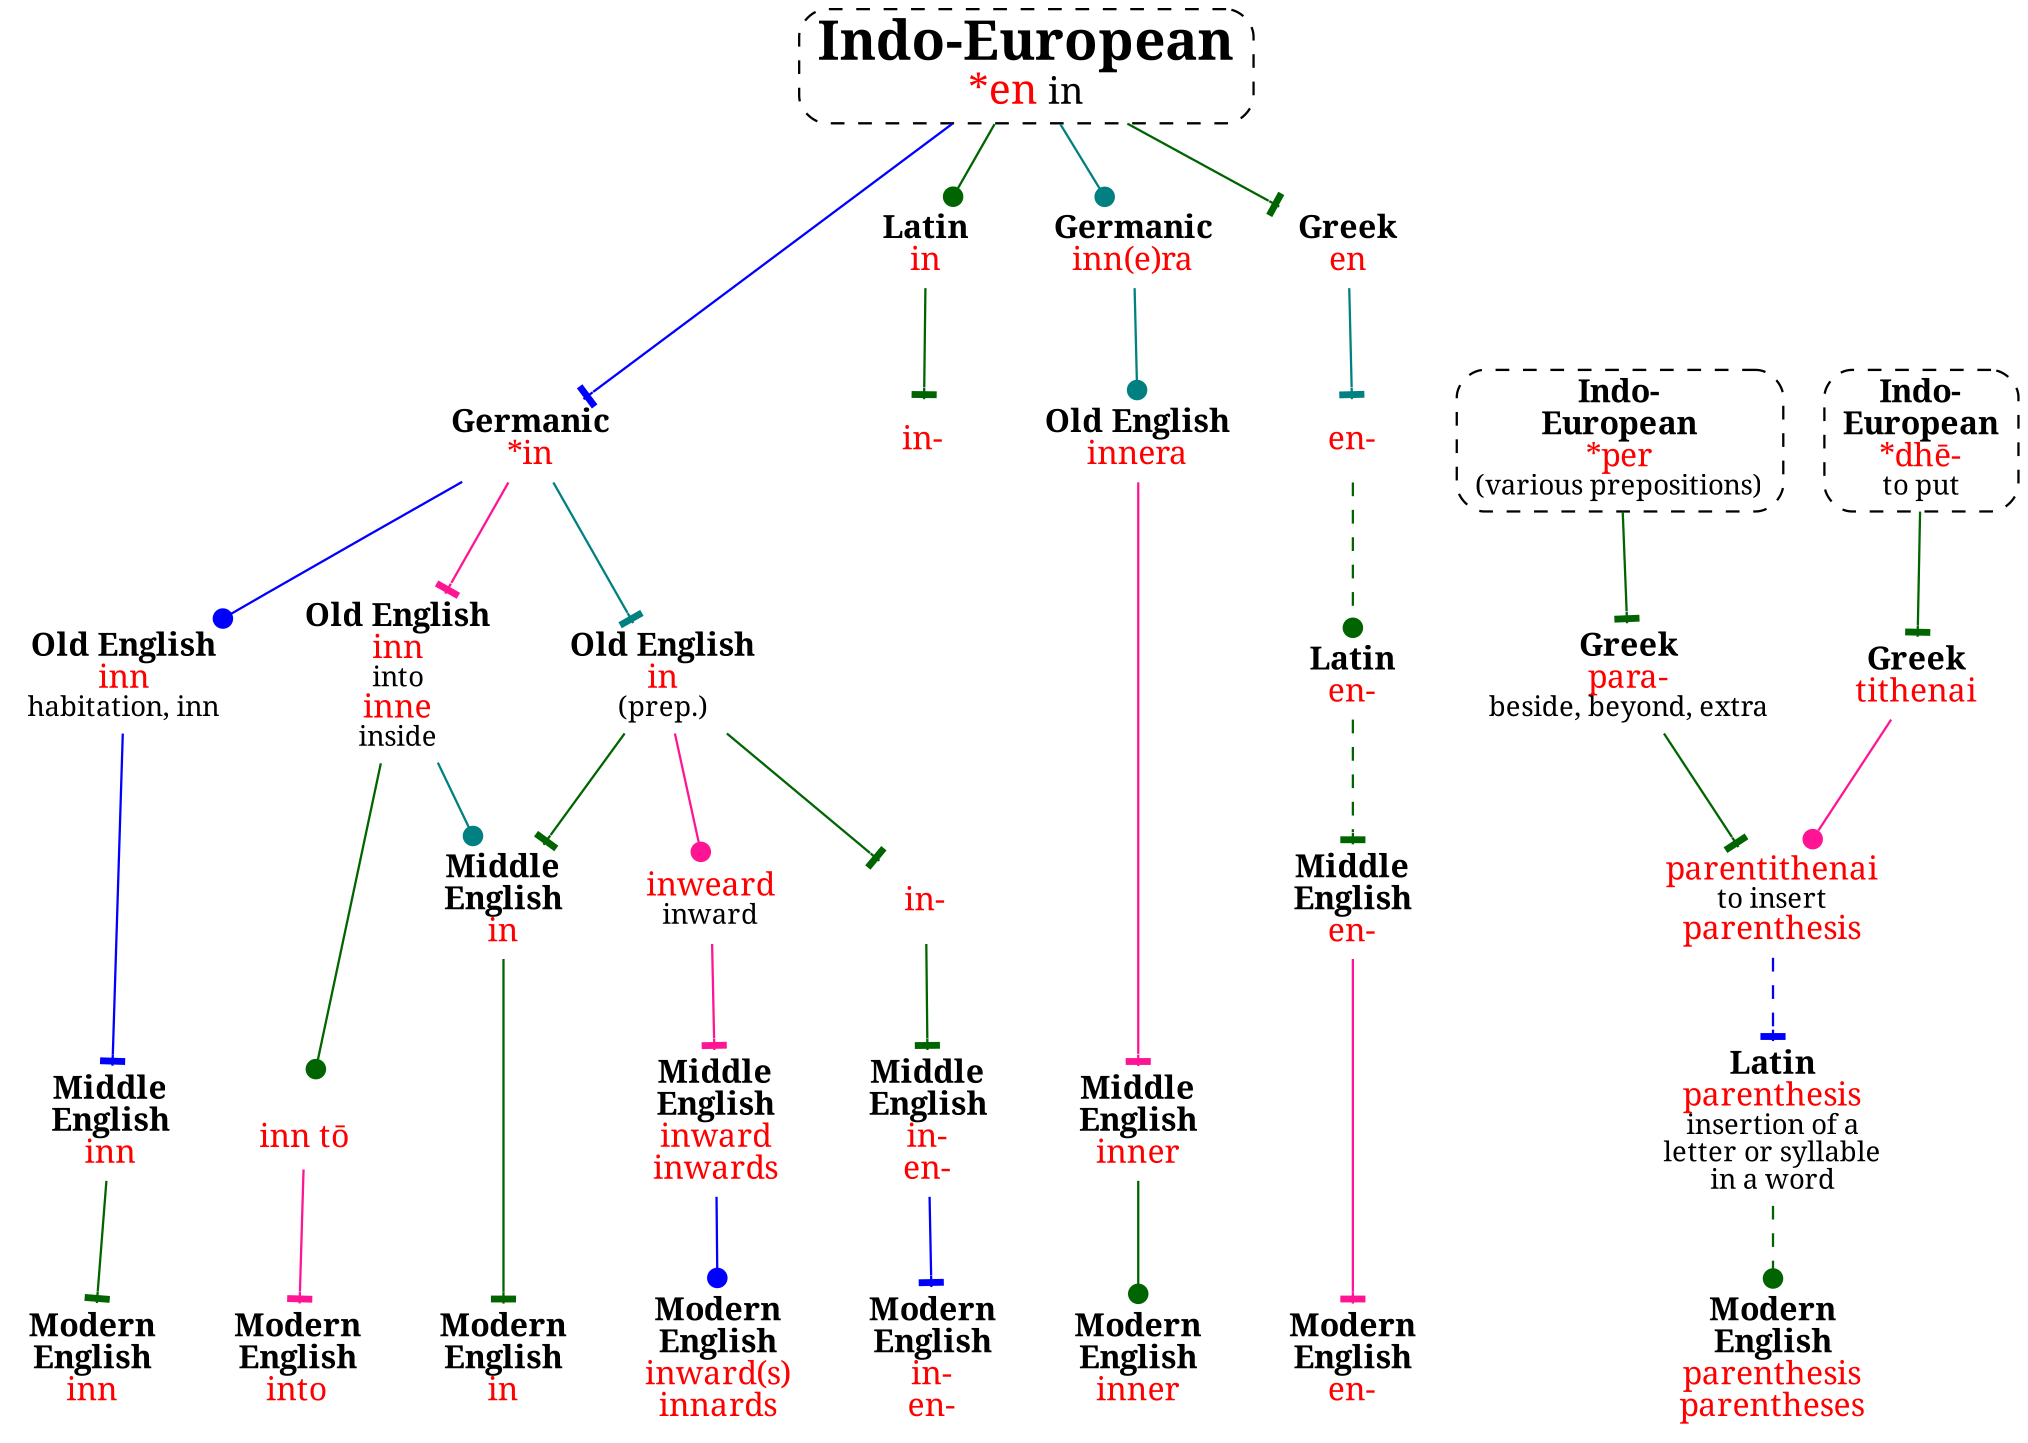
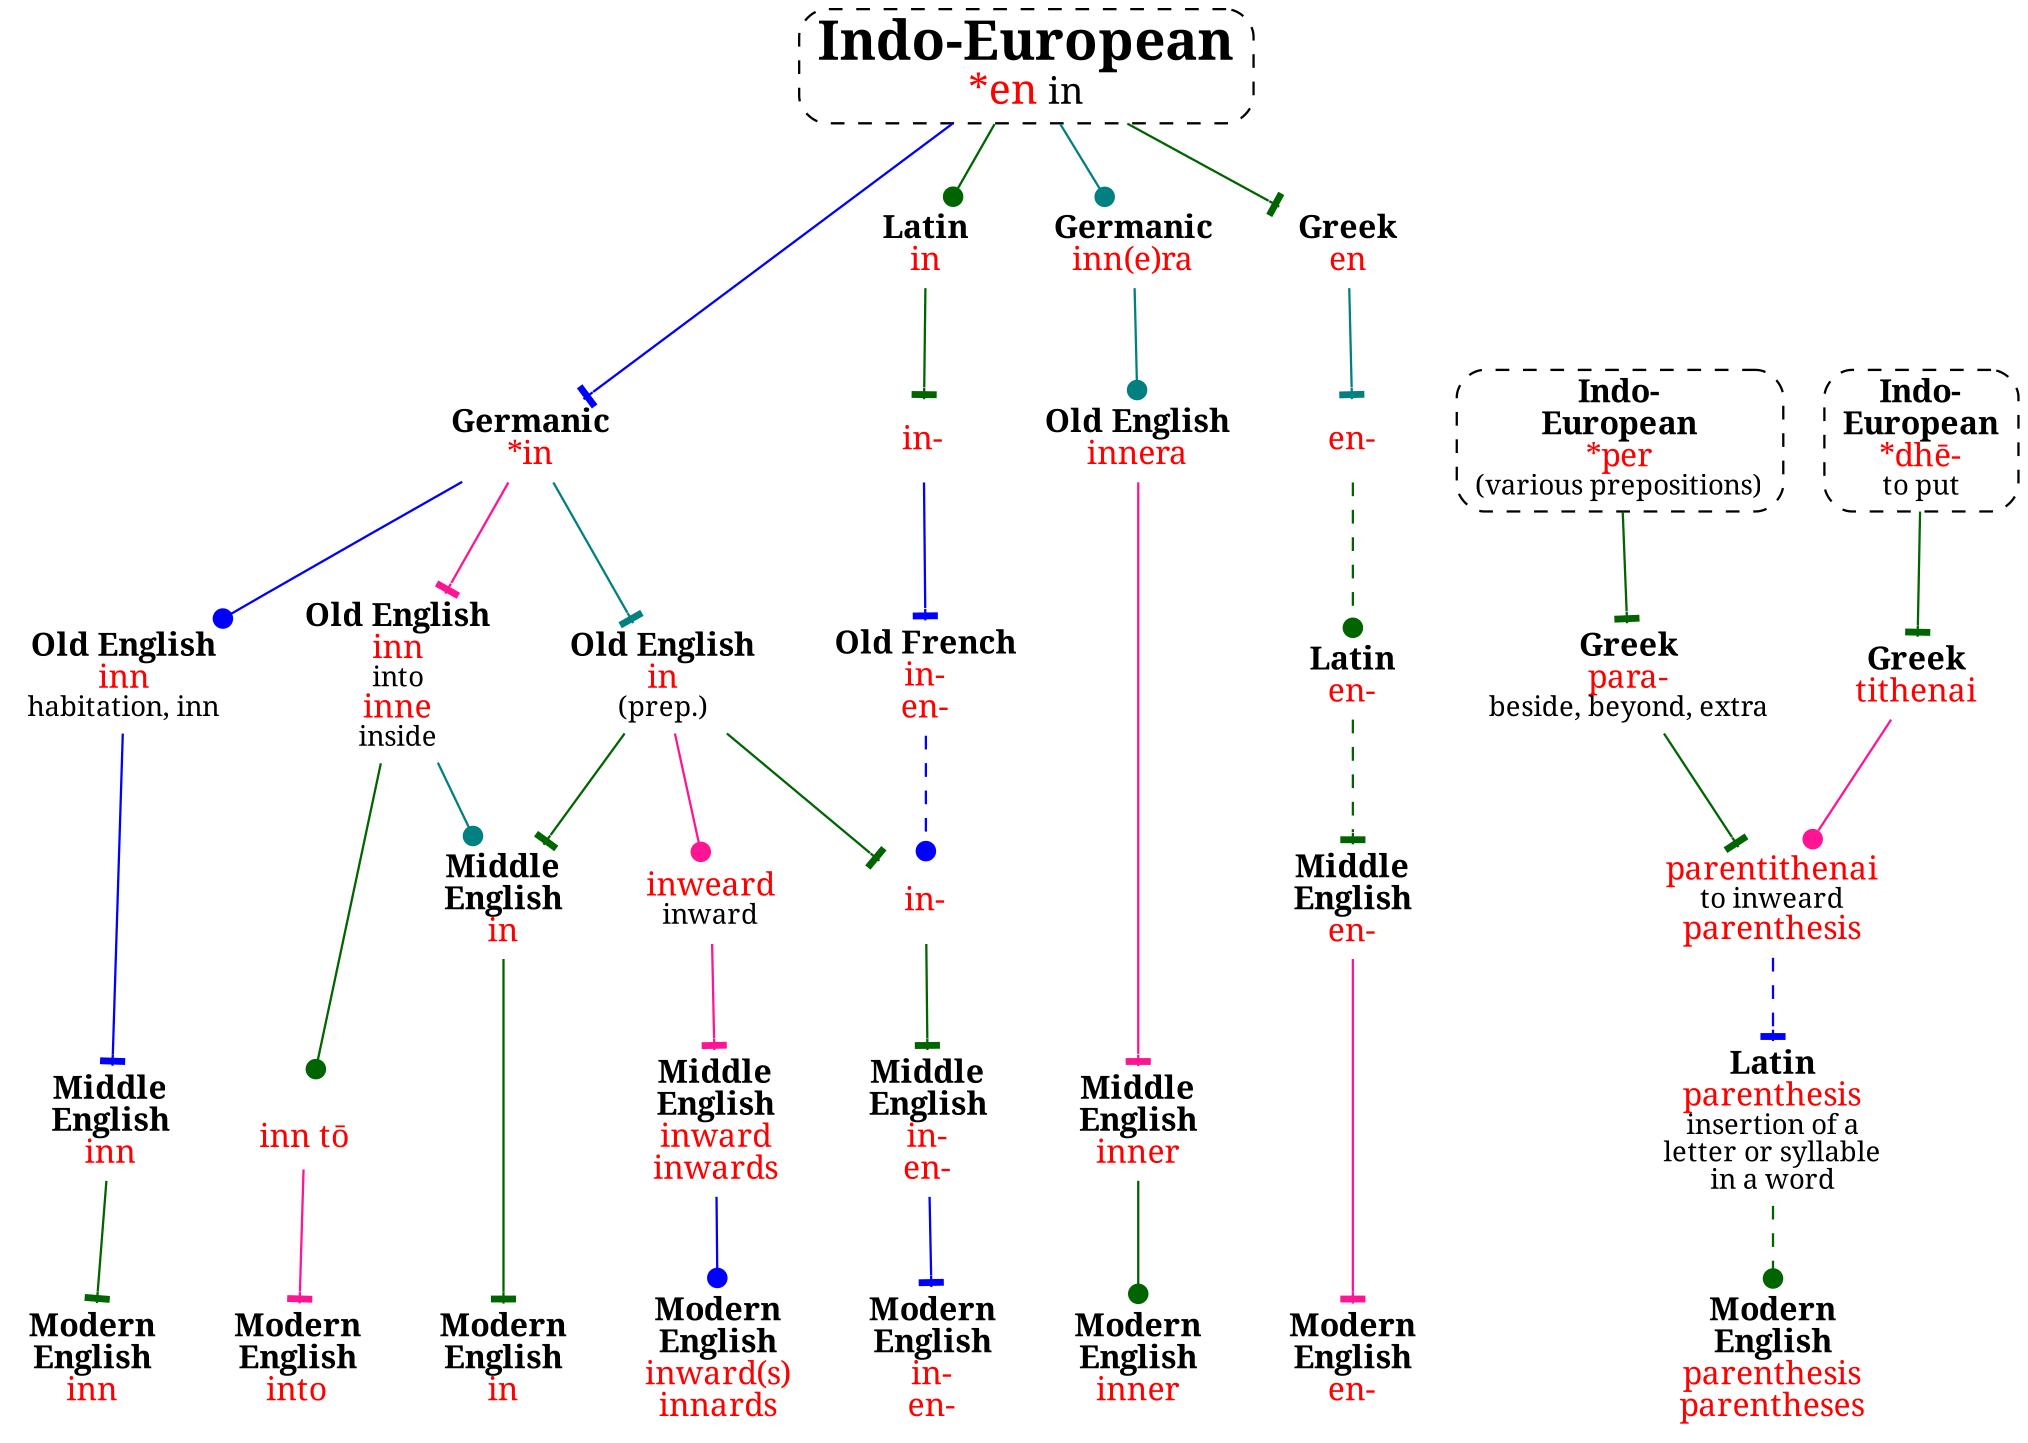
node "Old French": added
node "parentithenai": text "to insert" -> "to inweard"
